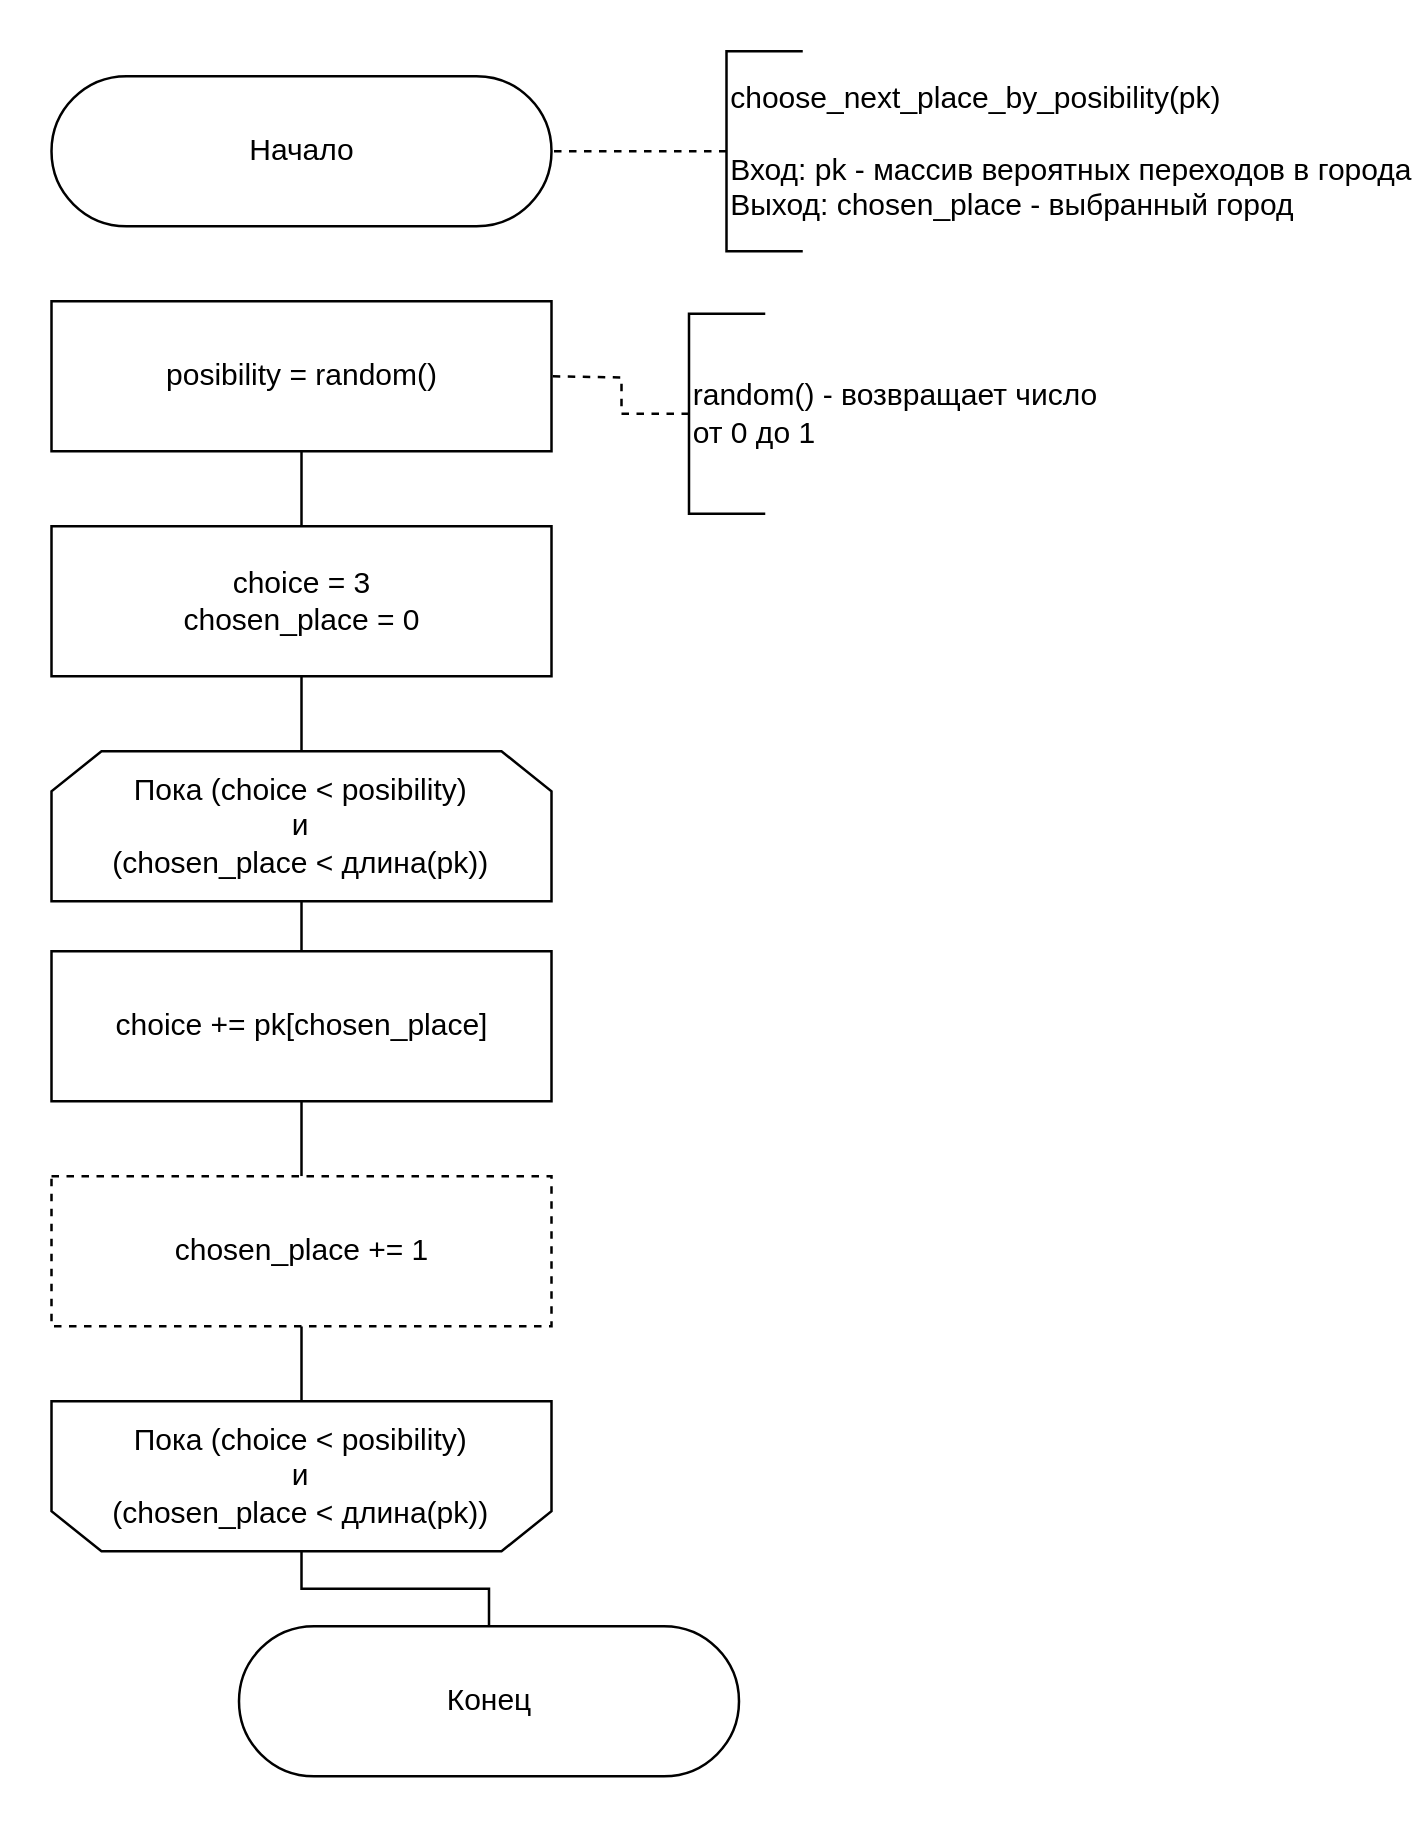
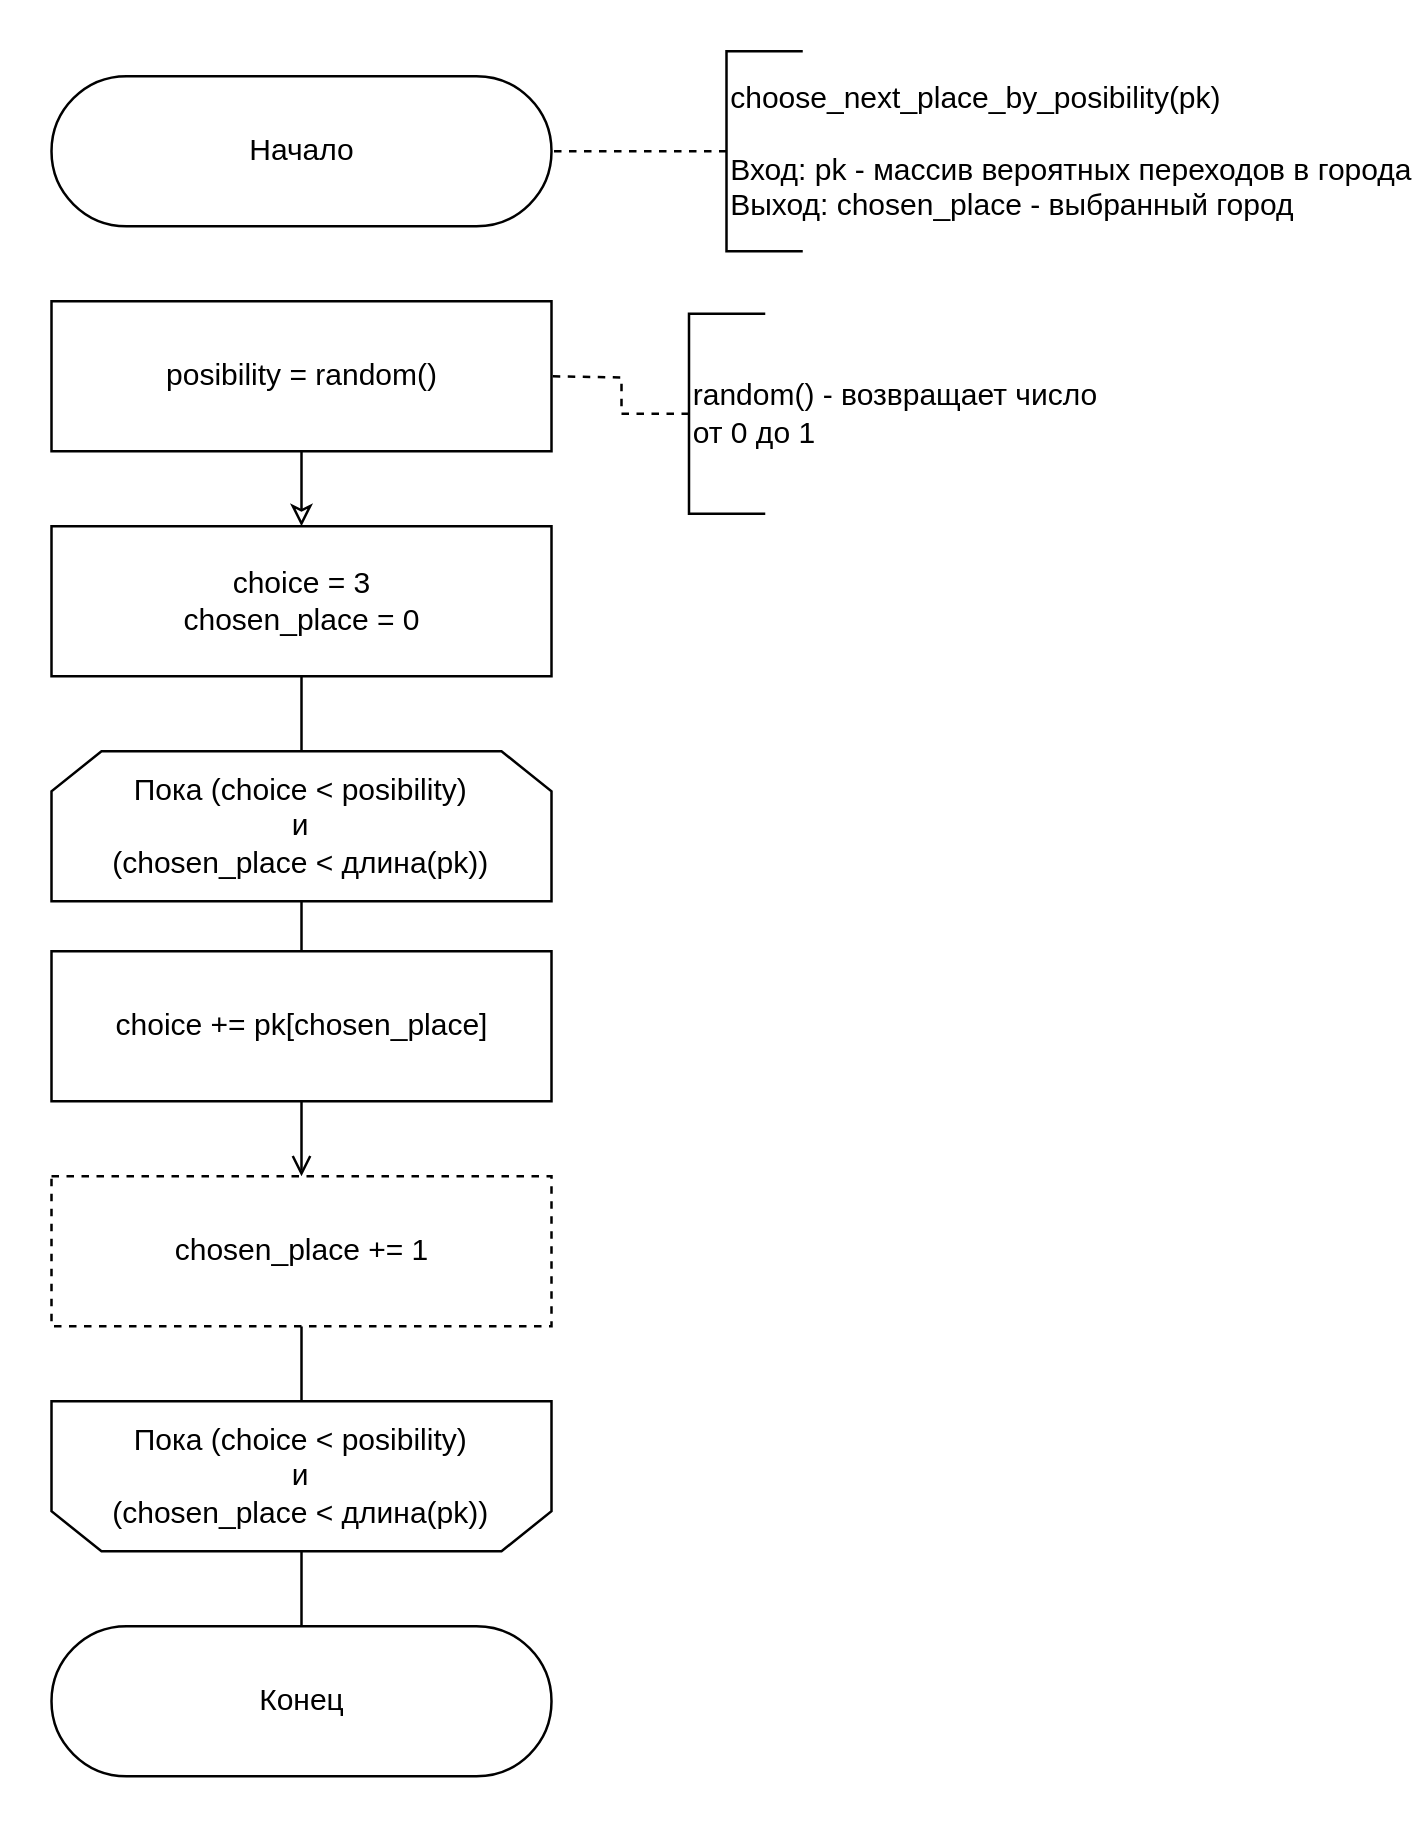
edge "posibility = random()" -- "choice = 3 chosen_place = 0": arrowhead none -> classic
edge "choice += pk[chosen_place]" -- "chosen_place += 1": arrowhead none -> open
node "Конец": moved (489, 1701) -> (301, 1701)
